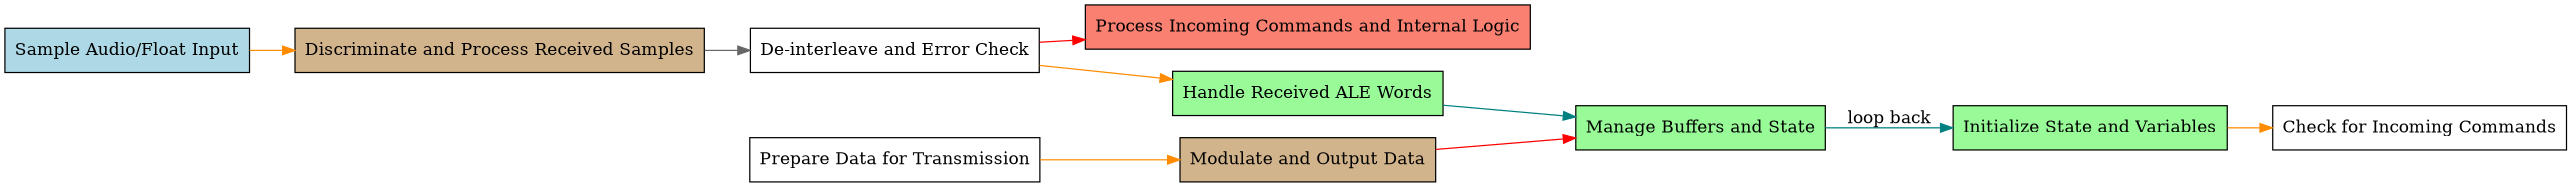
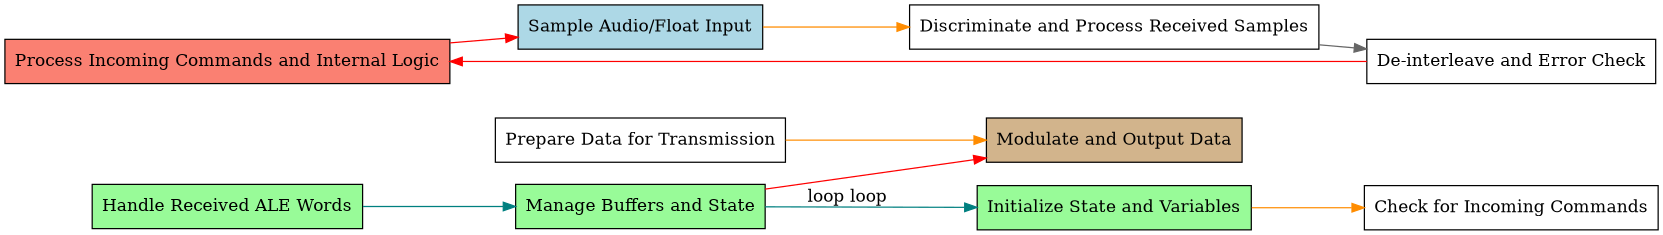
edge "Process Incoming Commands and Internal Logic" -> "Sample Audio/Float Input": added
node "Discriminate and Process Received Samples": fillcolor tan -> white
edge "De-interleave and Error Check" -> "Handle Received ALE Words": removed
edge "Manage Buffers and State" -> "Initialize State and Variables": label "loop back" -> "loop loop"
edge "Modulate and Output Data" -> "Manage Buffers and State": reversed
